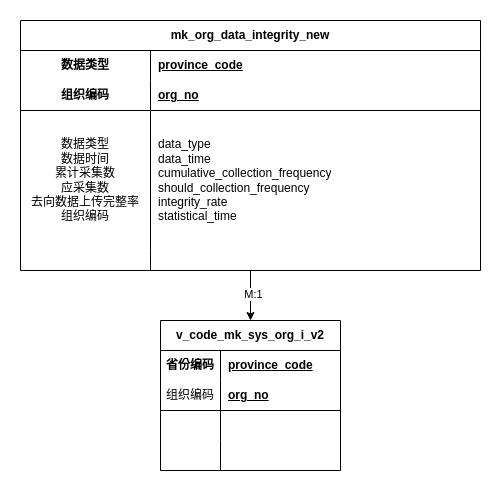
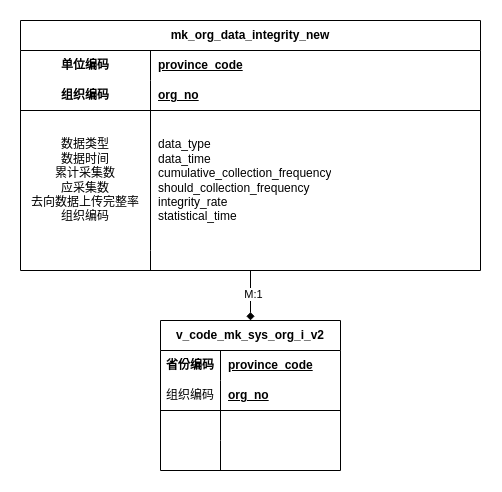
node "数据类型": label "数据类型" -> "单位编码"
edge "mk_org_data_integrity_new" -> "v_code_mk_sys_org_i_v2": arrowhead classic -> diamond
